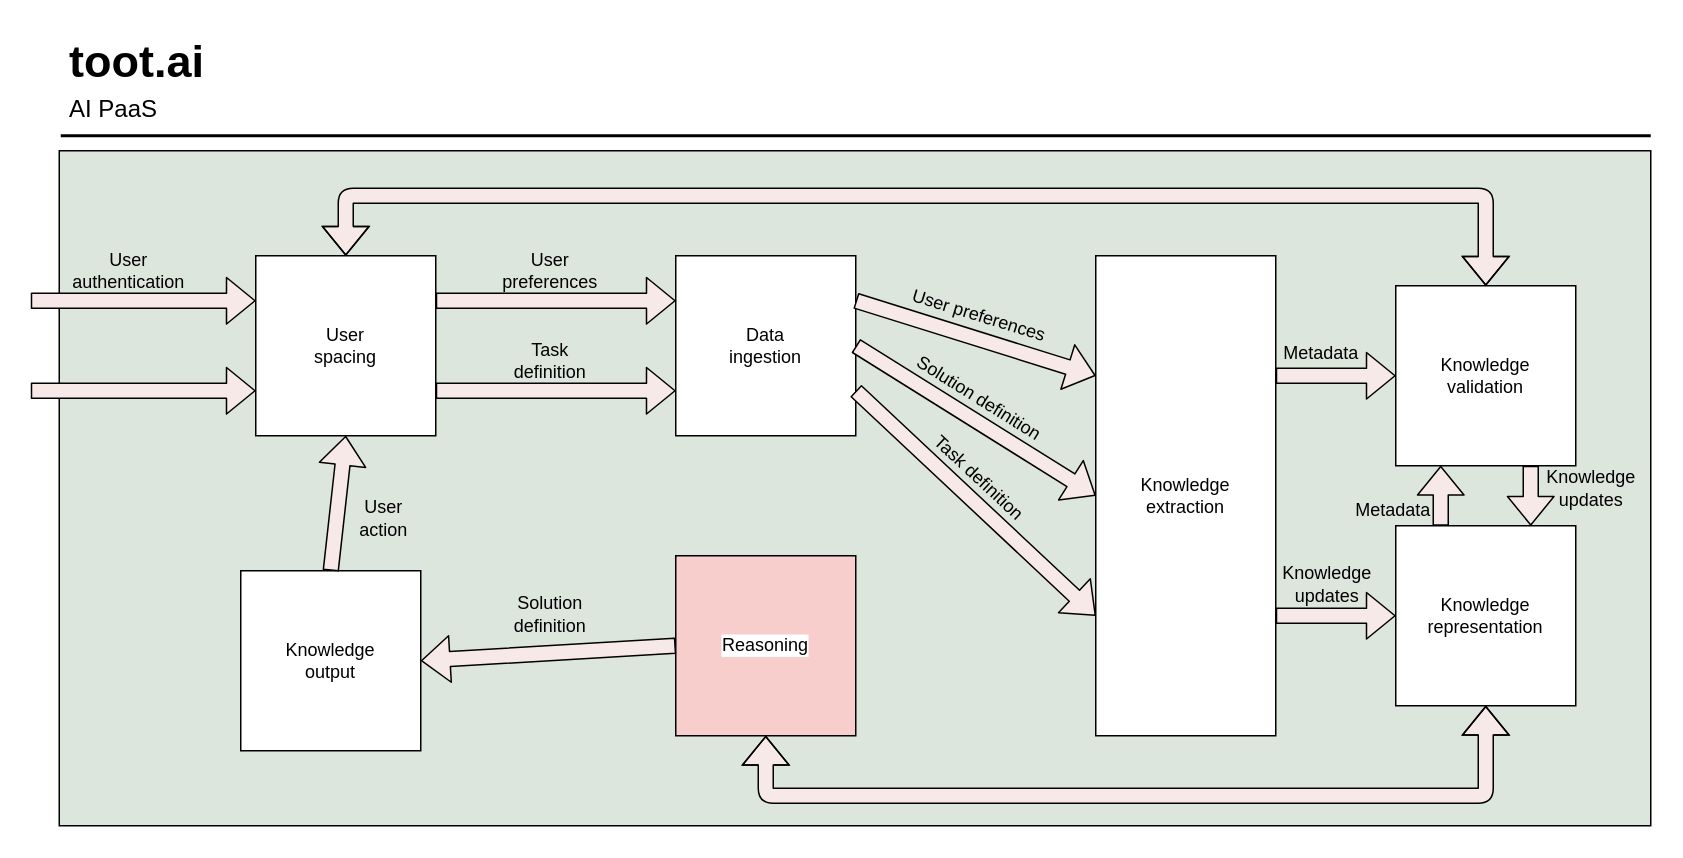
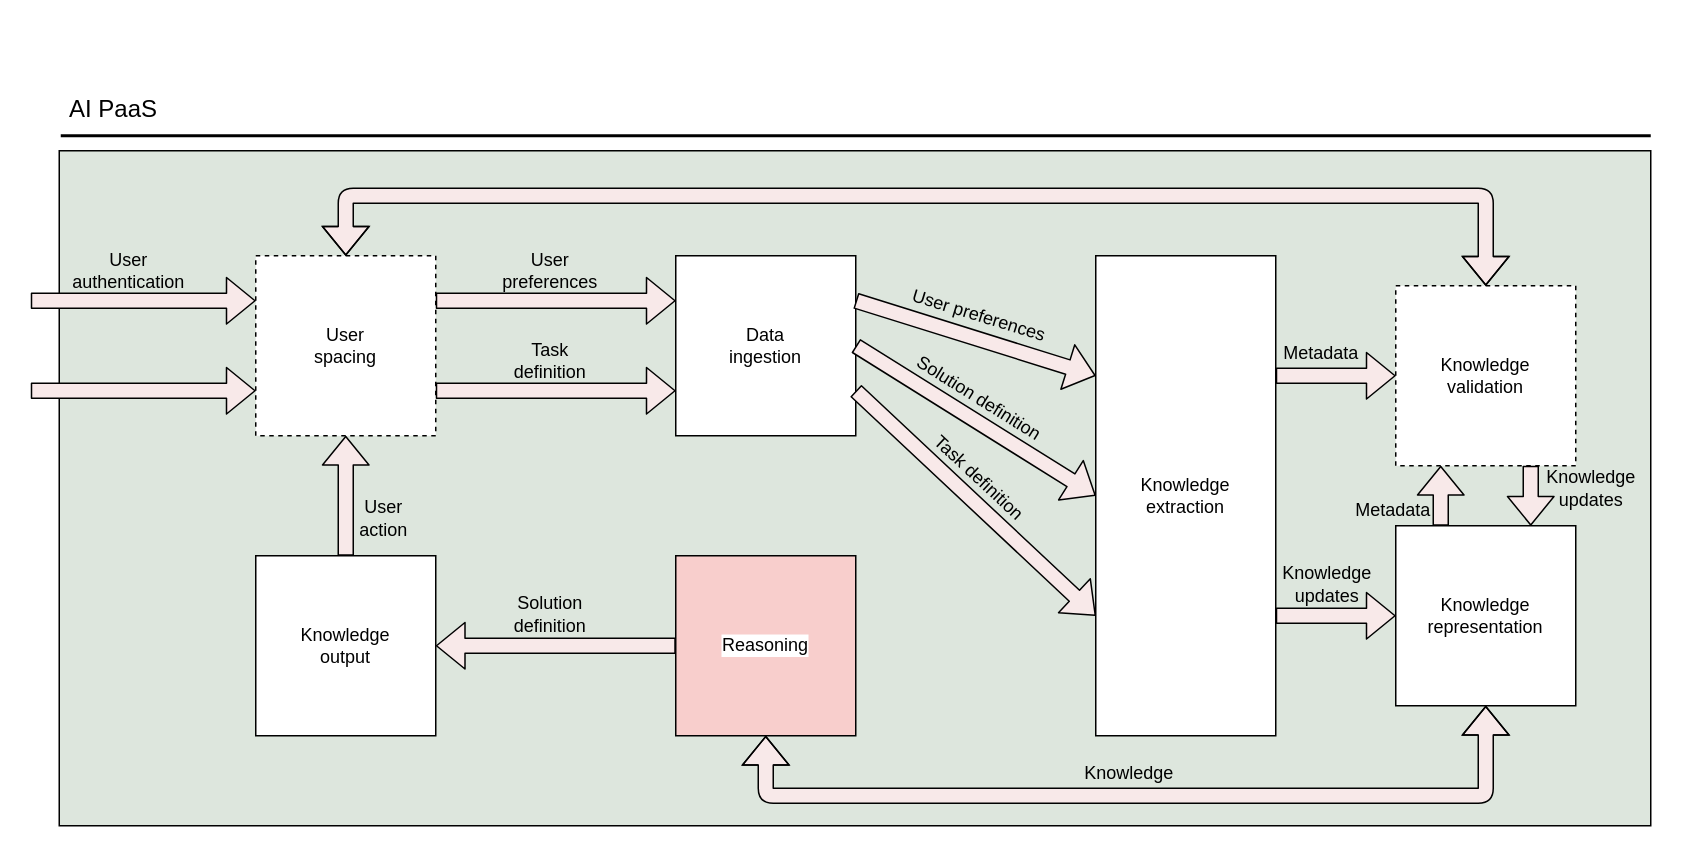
node "toot.ai": removed
node "User spacing": style solid -> dashed
node "Knowledge validation": style solid -> dashed
node "Knowledge output": moved (331, 661) -> (346, 646)
node "Knowledge": added
